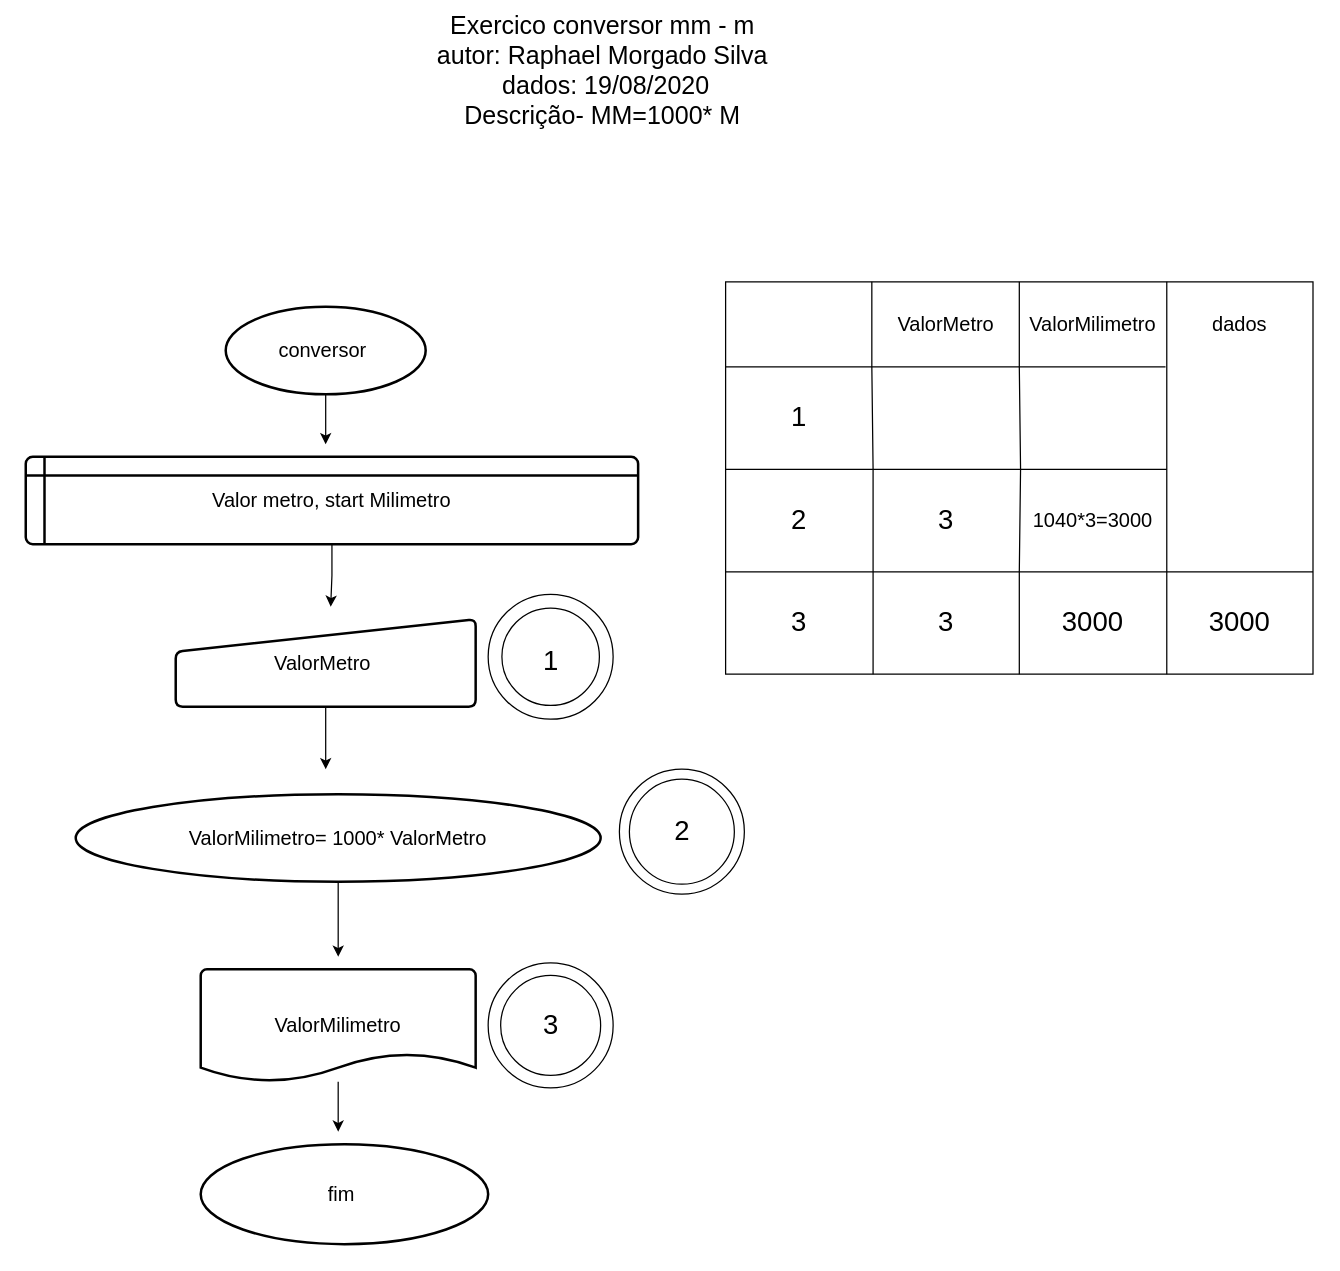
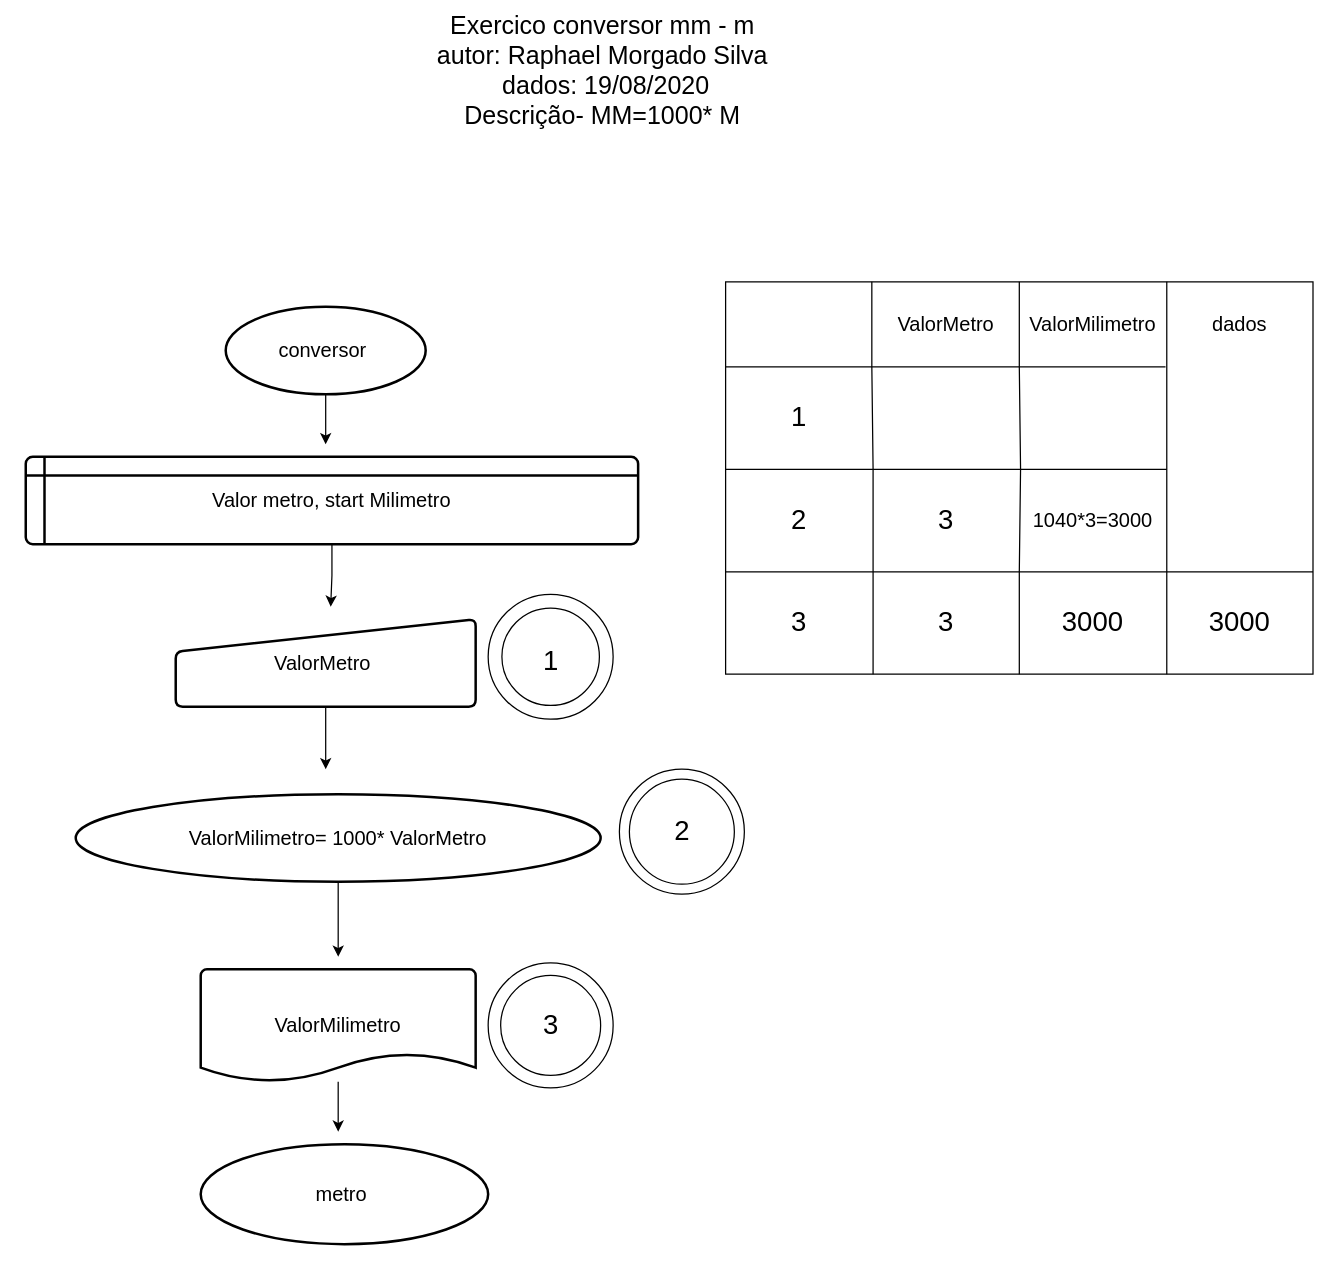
node "fim": label "fim" -> "metro"
